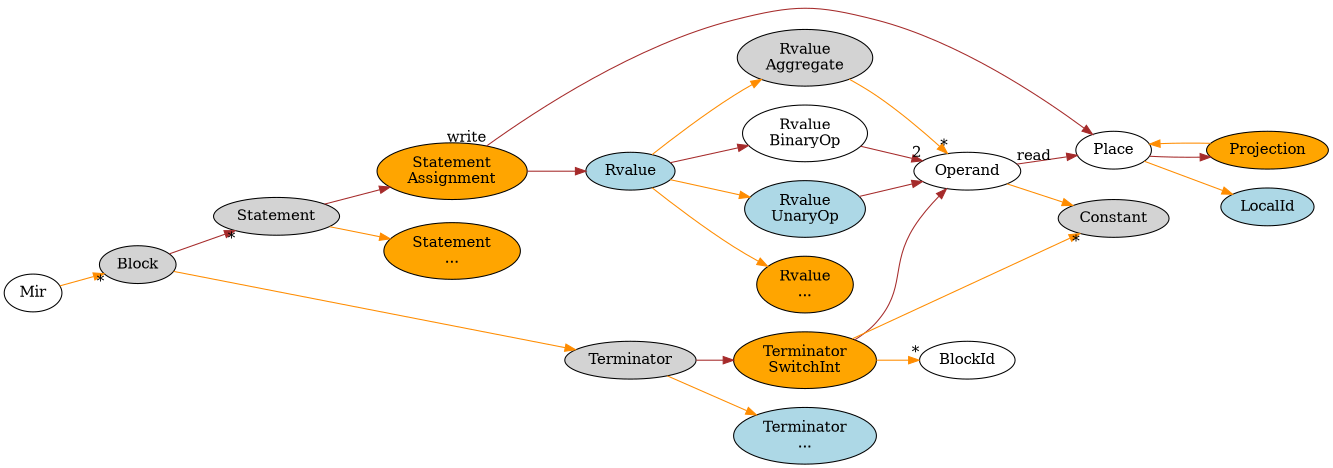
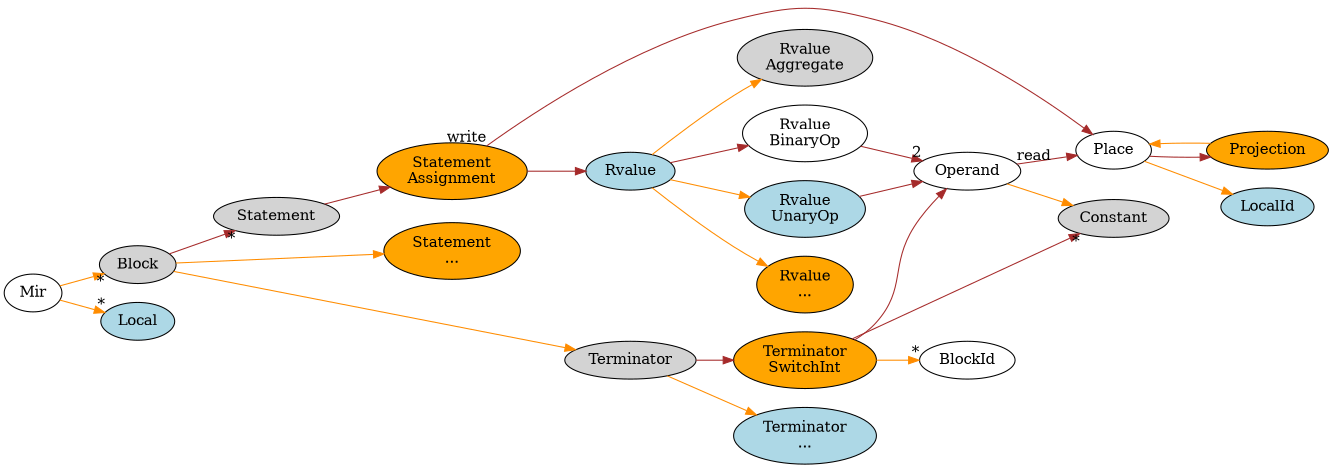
edge "Rvalue Aggregate" -> "Operand": removed
edge "Statement" -> "Statement ...": now "Block" -> "Statement ..."
edge "Terminator SwitchInt" -> "Constant": color darkorange -> brown
node "Local": added
